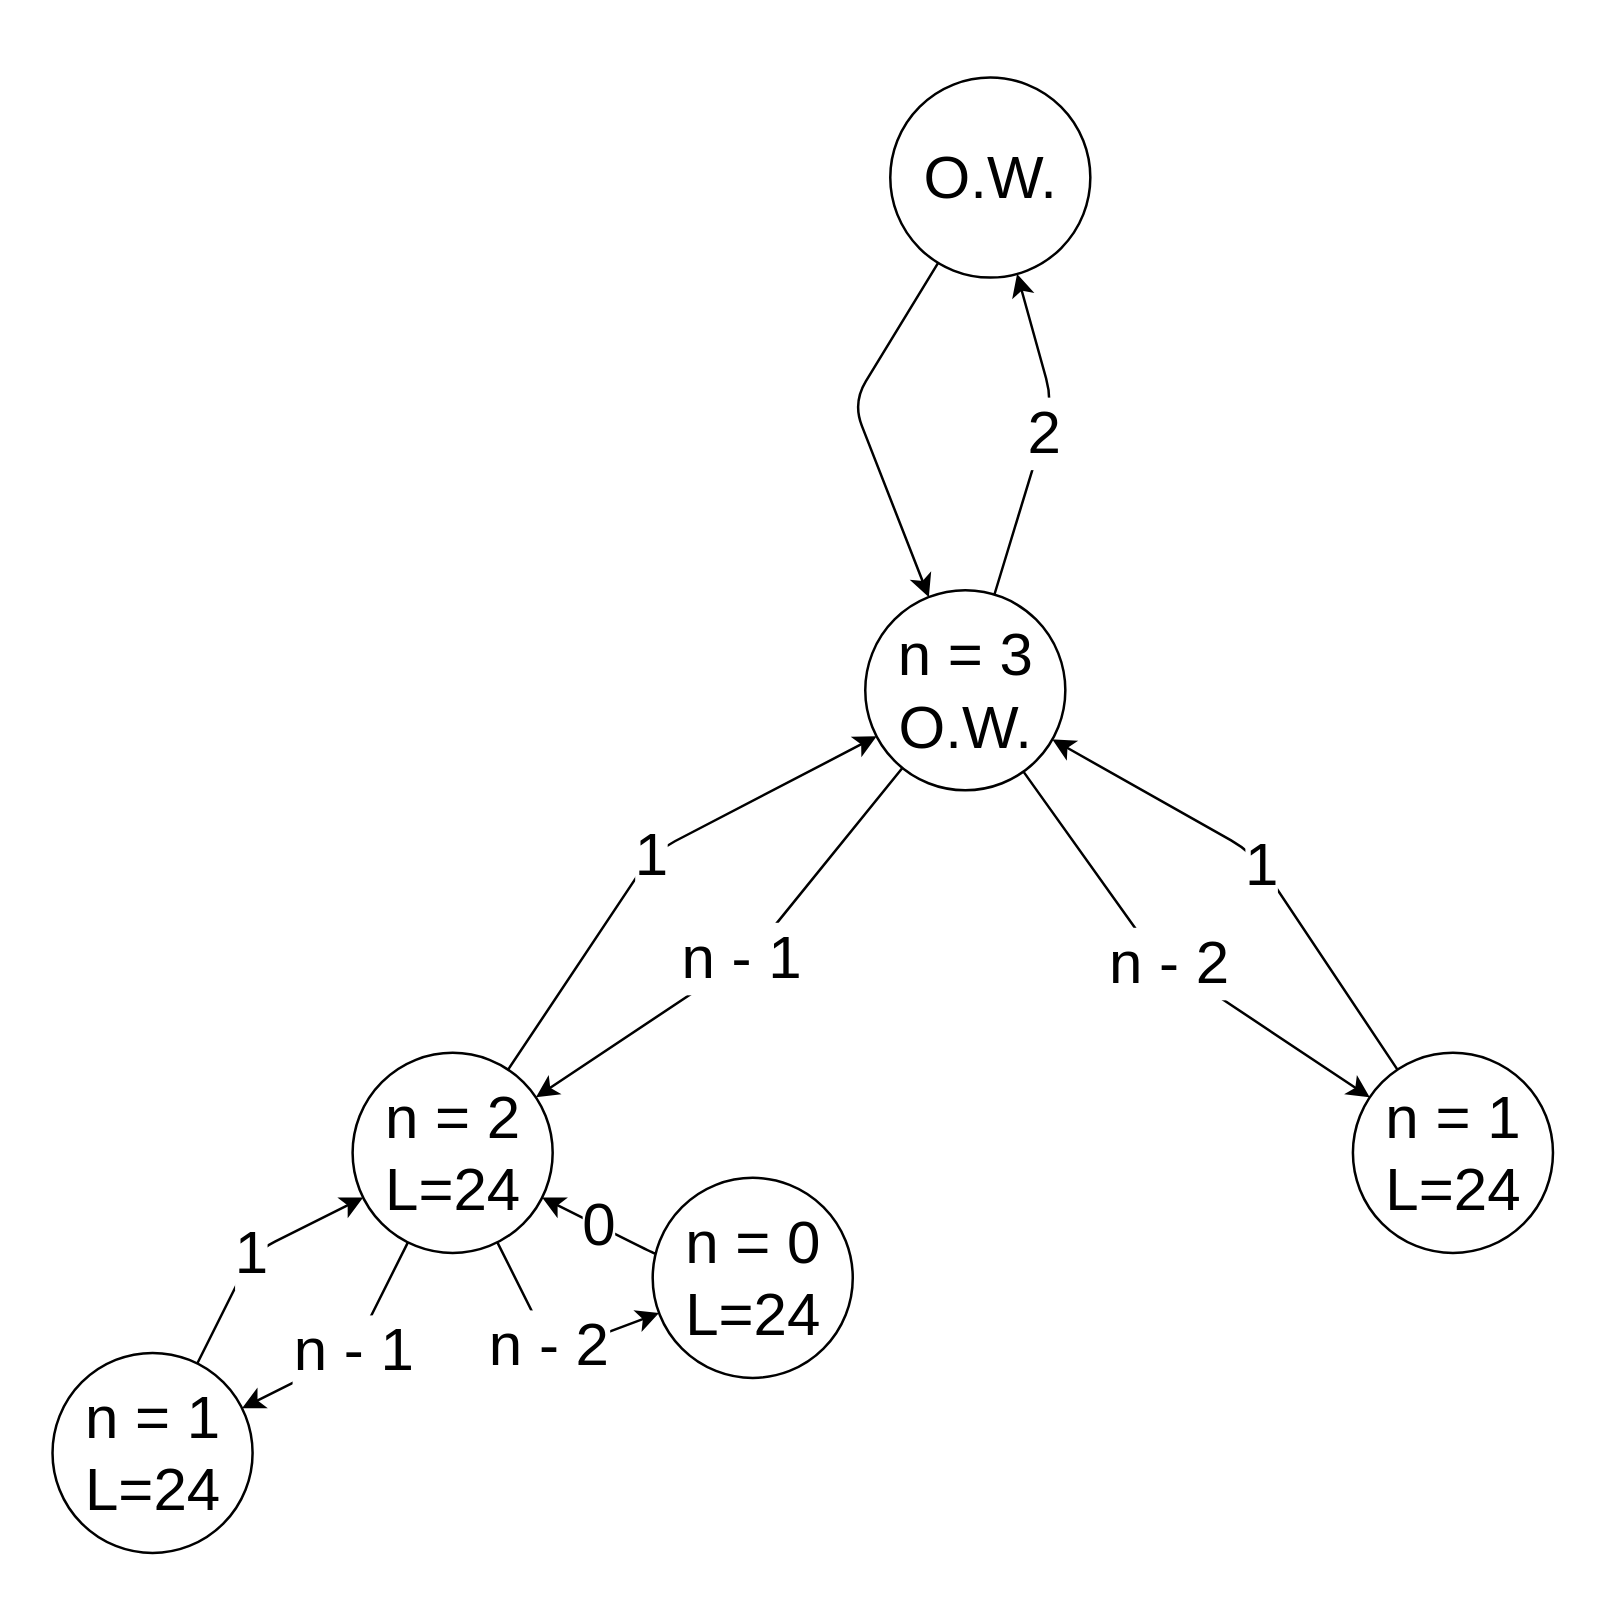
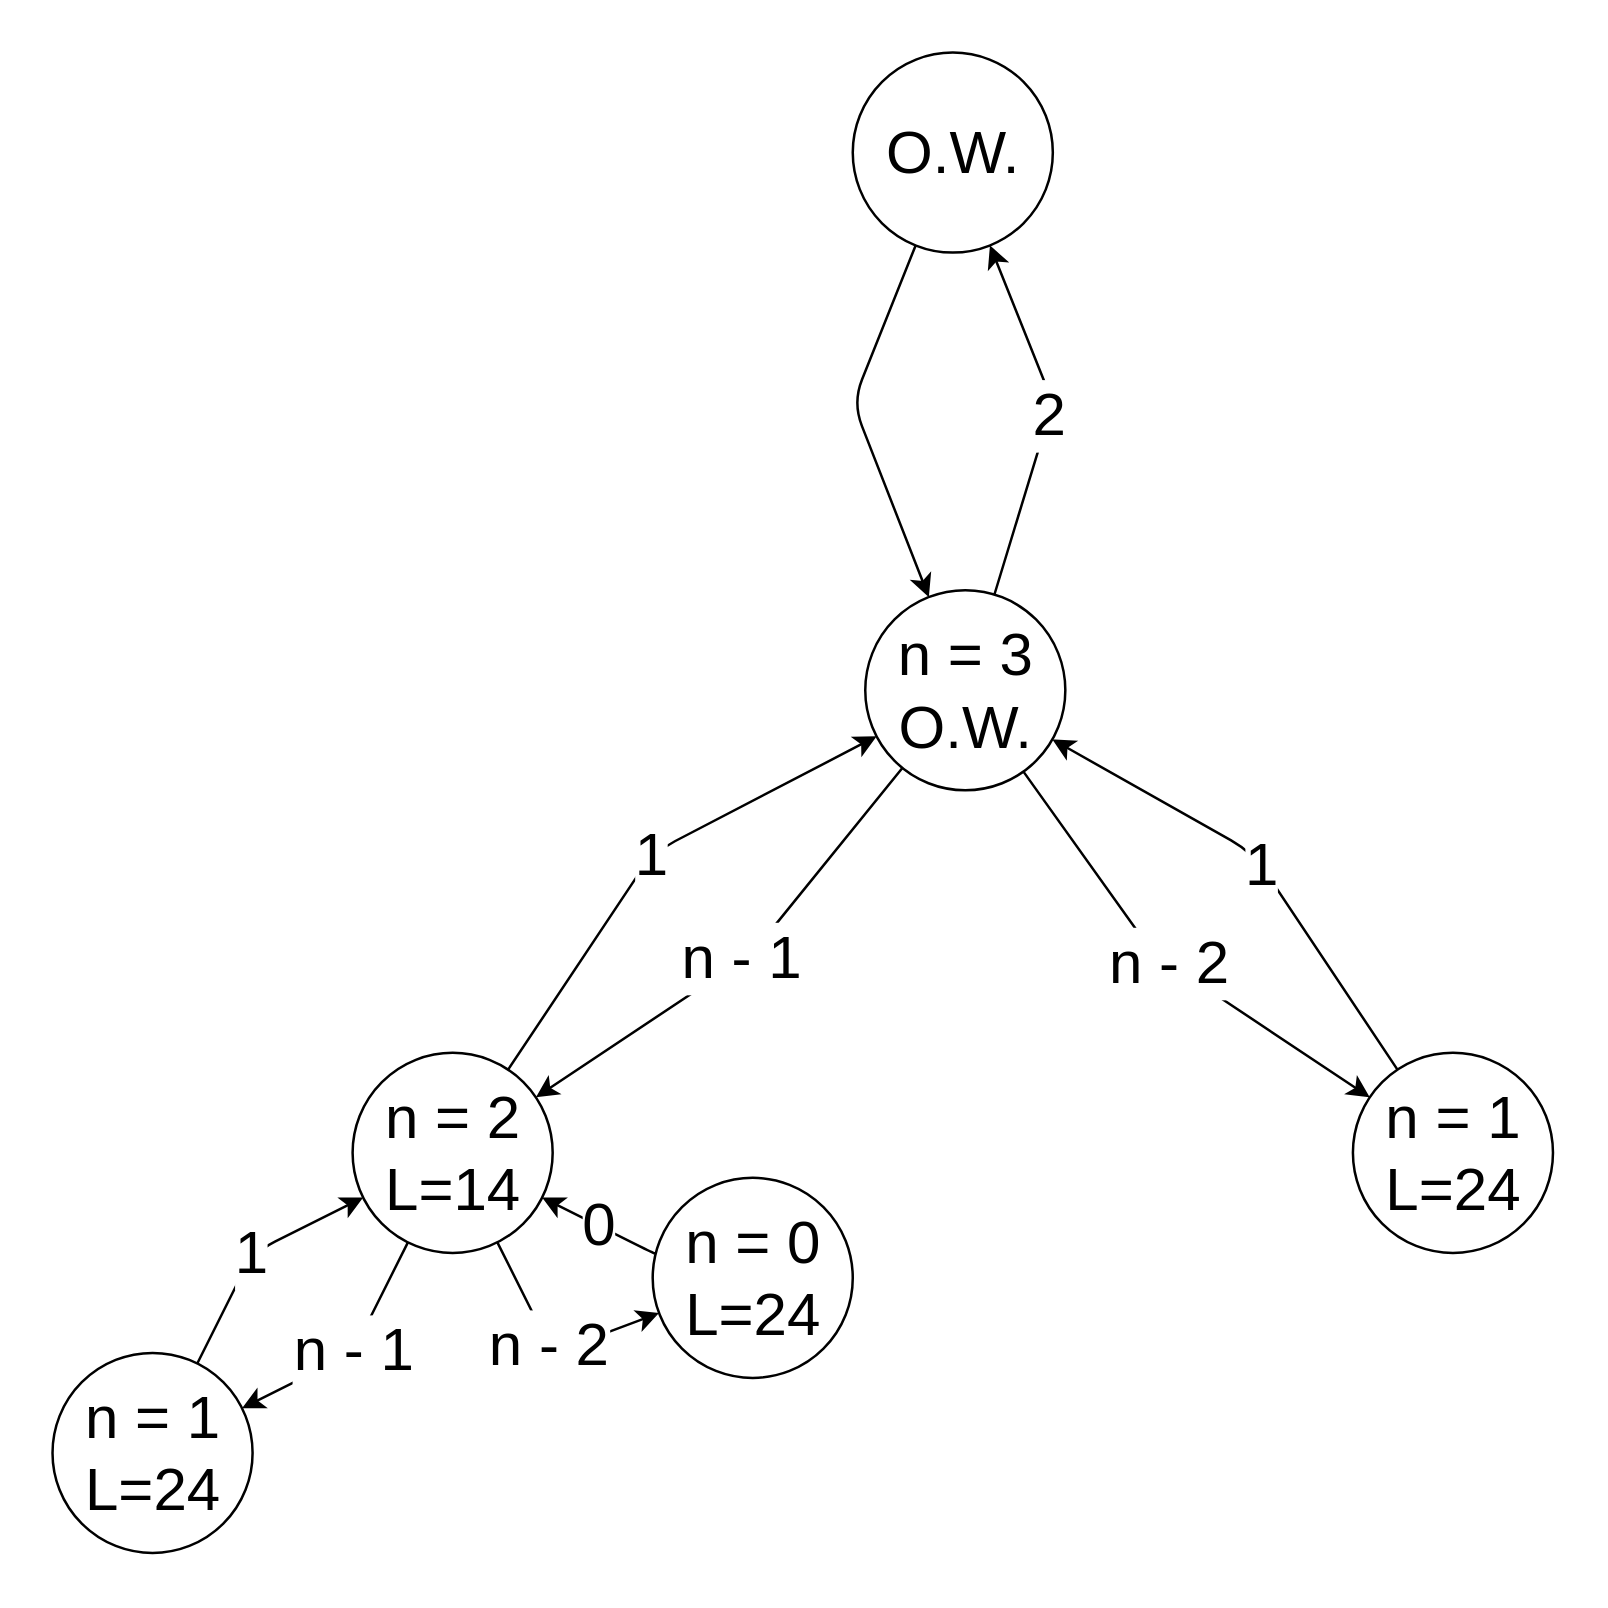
node "O.W.": moved (990, 178) -> (953, 153)
node "n = 2 L=24": label "n = 2 L=24" -> "n = 2 L=14"
